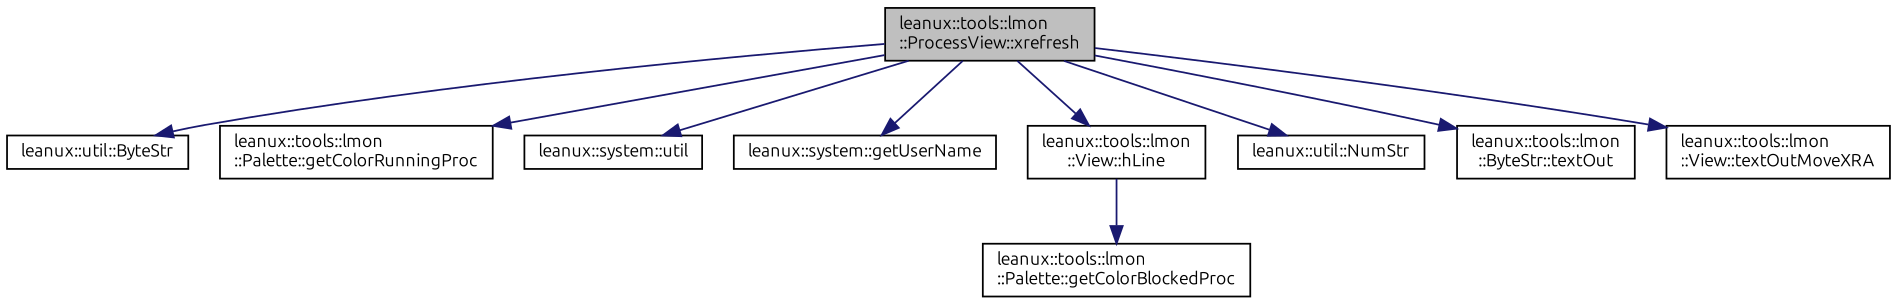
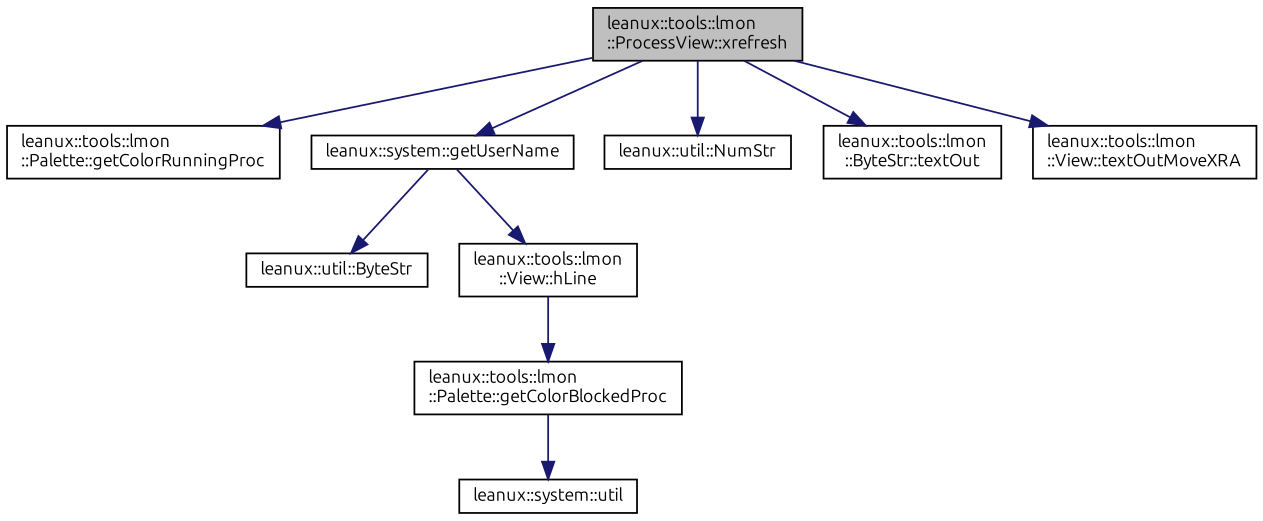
edge "leanux::tools::lmon ::ProcessView::xrefresh" -> "leanux::util::ByteStr": now "leanux::system::getUserName" -> "leanux::util::ByteStr"
edge "leanux::tools::lmon ::ProcessView::xrefresh" -> "leanux::tools::lmon ::View::hLine": now "leanux::system::getUserName" -> "leanux::tools::lmon ::View::hLine"
edge "leanux::tools::lmon ::ProcessView::xrefresh" -> "leanux::system::util": now "leanux::tools::lmon ::Palette::getColorBlockedProc" -> "leanux::system::util"
